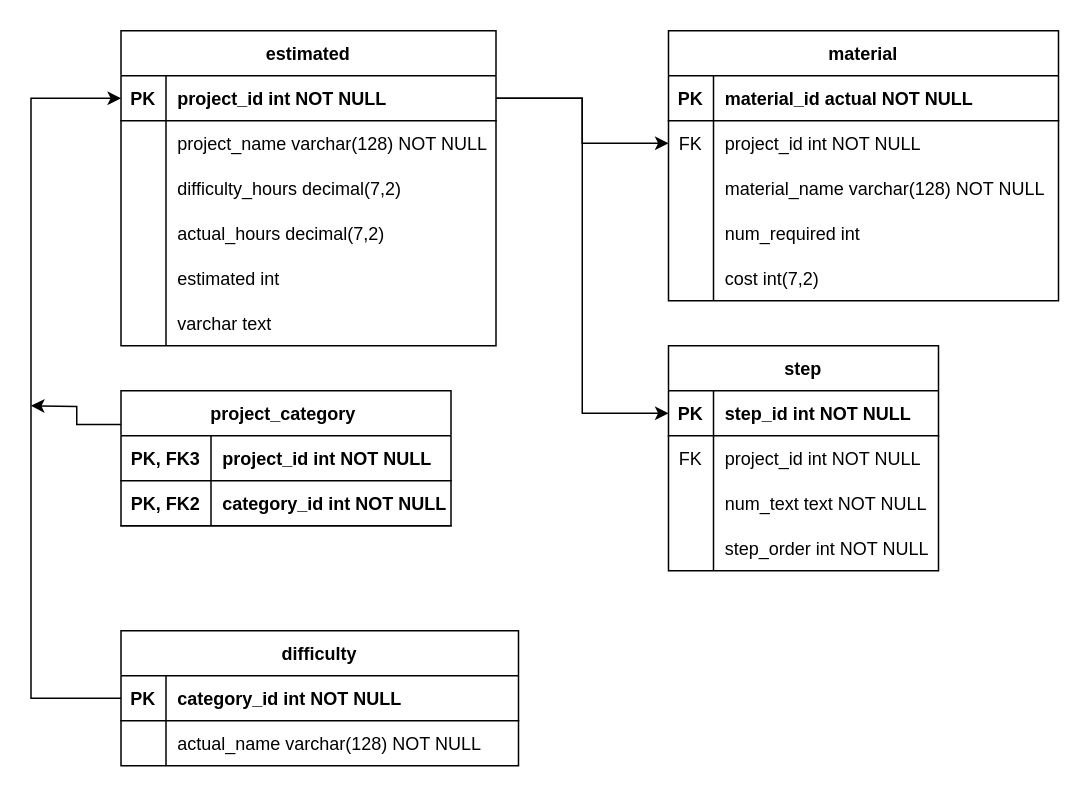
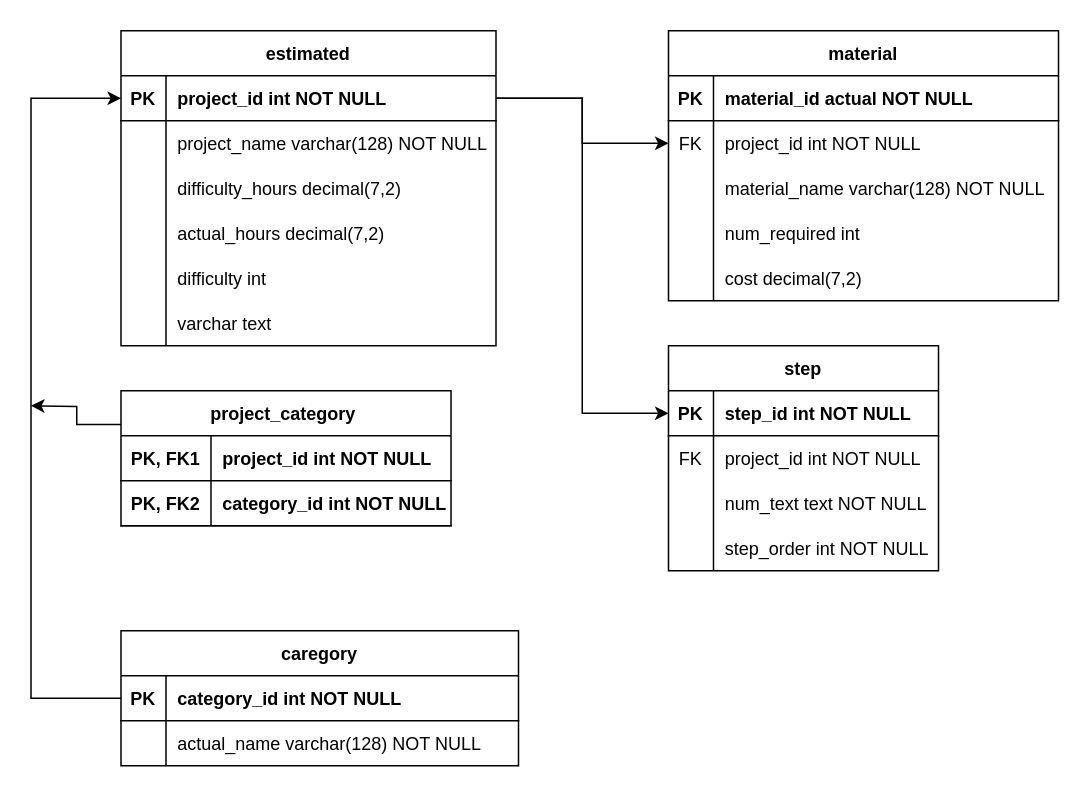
node "estimated int": label "estimated int" -> "difficulty int"
node "cost int(7,2)": label "cost int(7,2)" -> "cost decimal(7,2)"
node "PK, FK3": label "PK, FK3" -> "PK, FK1"
node "difficulty": label "difficulty" -> "caregory"
